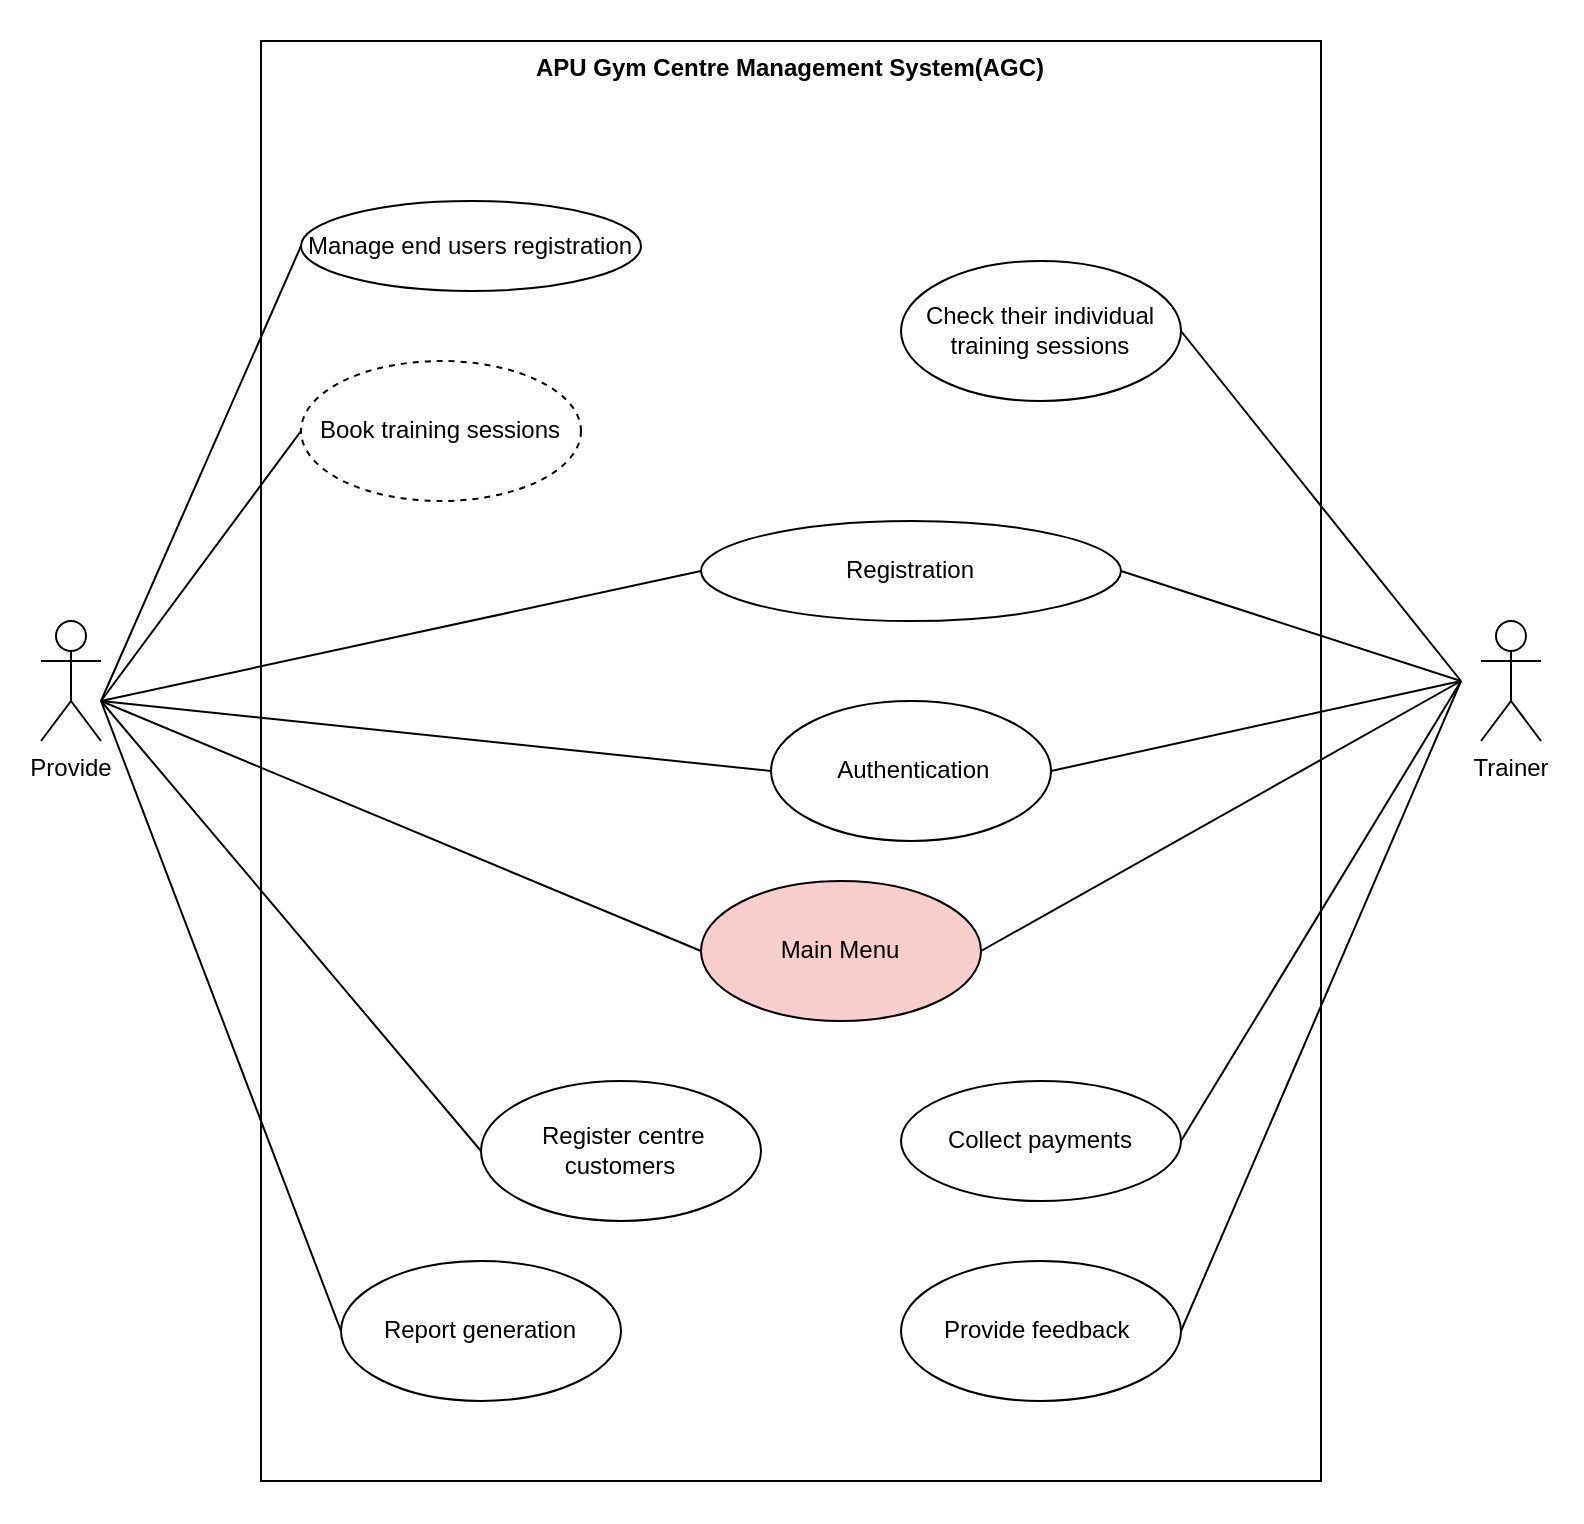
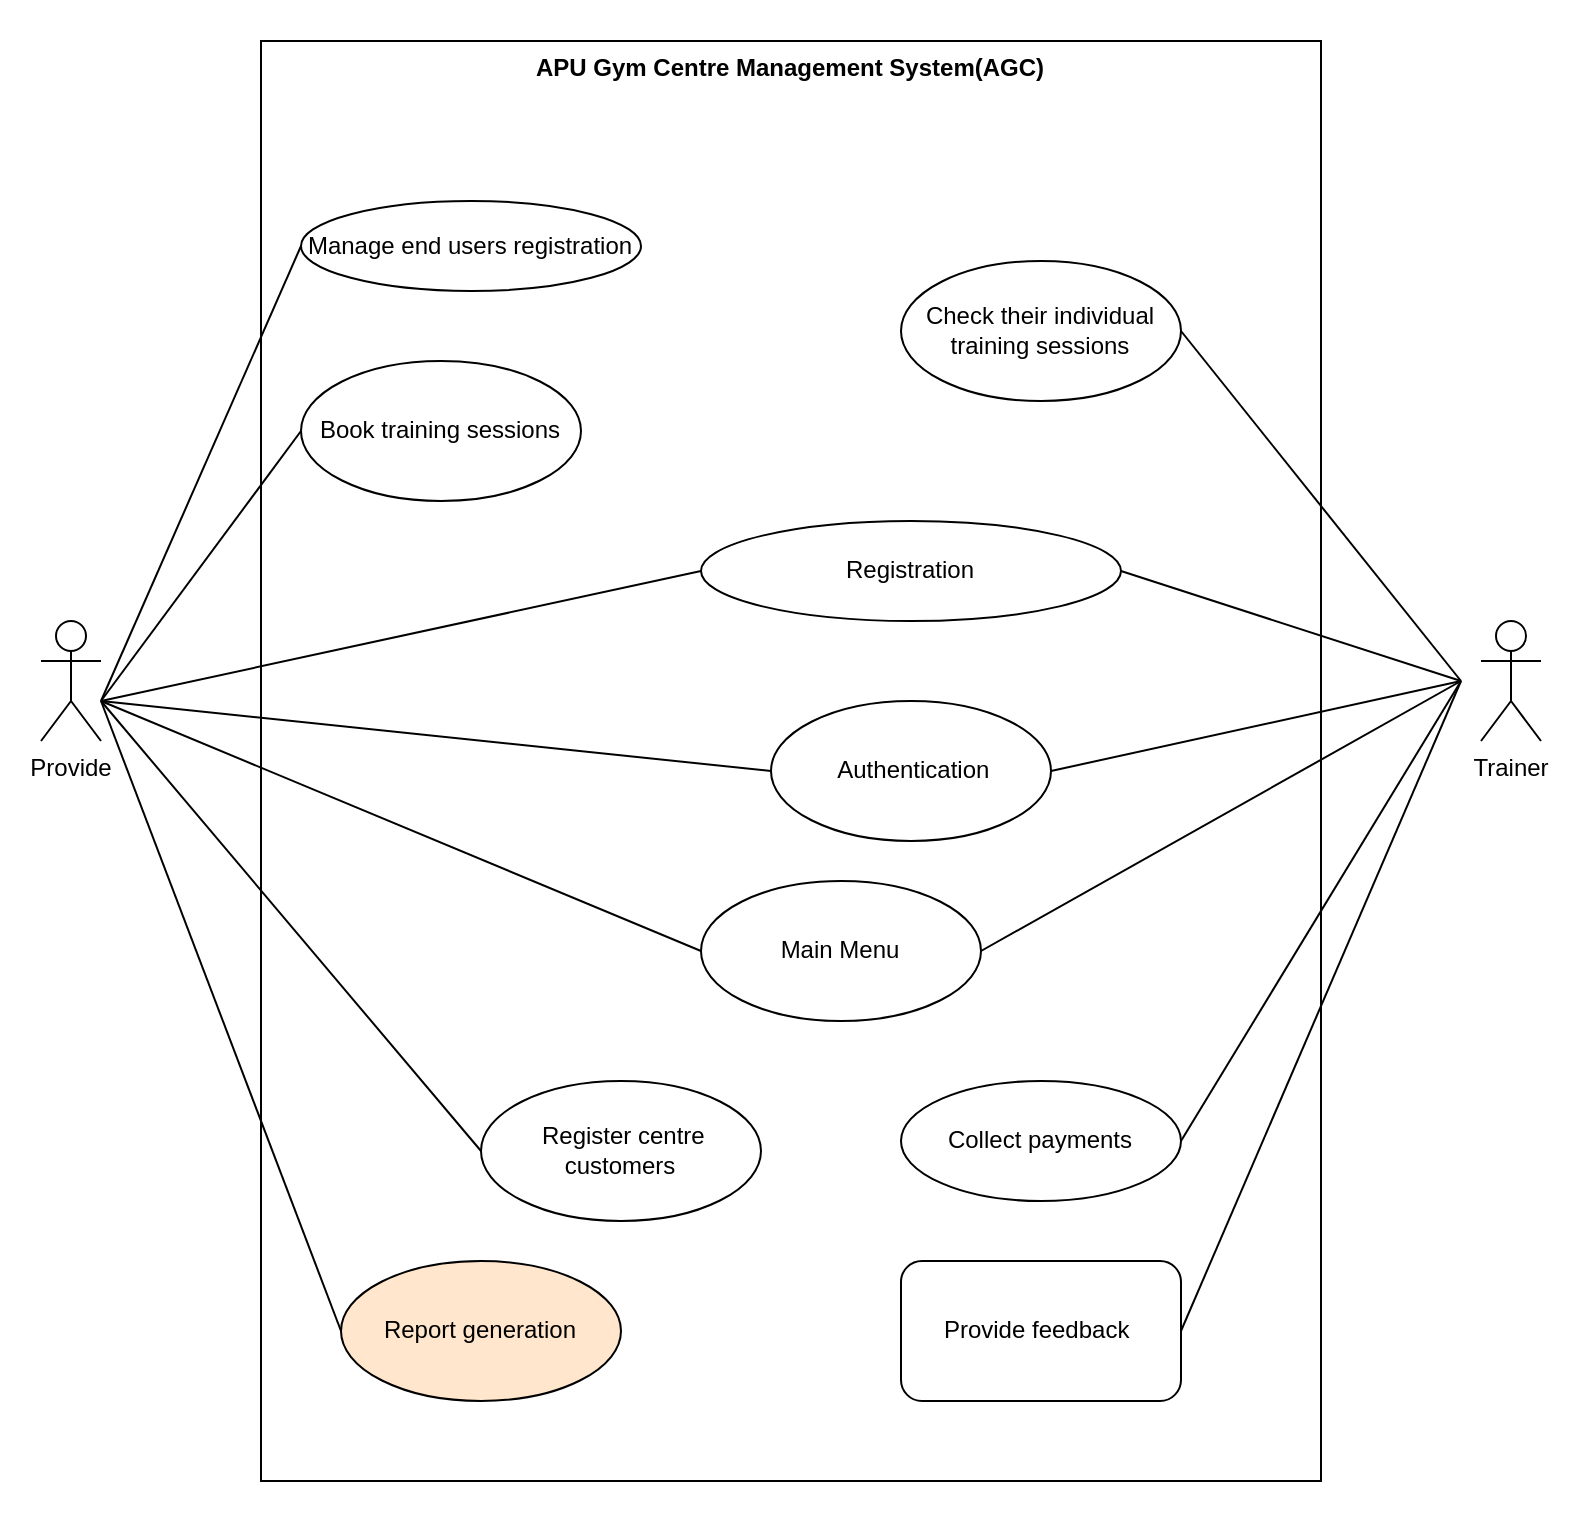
node "Book training sessions": style dashed -> solid
node "Main Menu": fillcolor #f8cecc -> #ffffff
node "Report generation": fillcolor #ffffff -> #ffe6cc
node "Provide feedback": shape ellipse -> rounded rectangle
